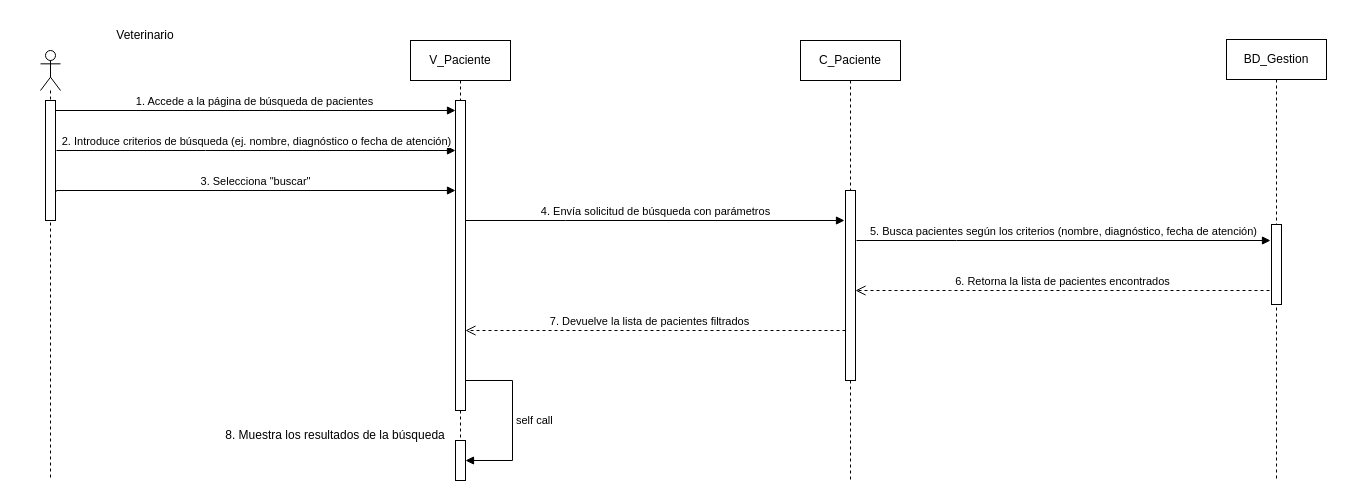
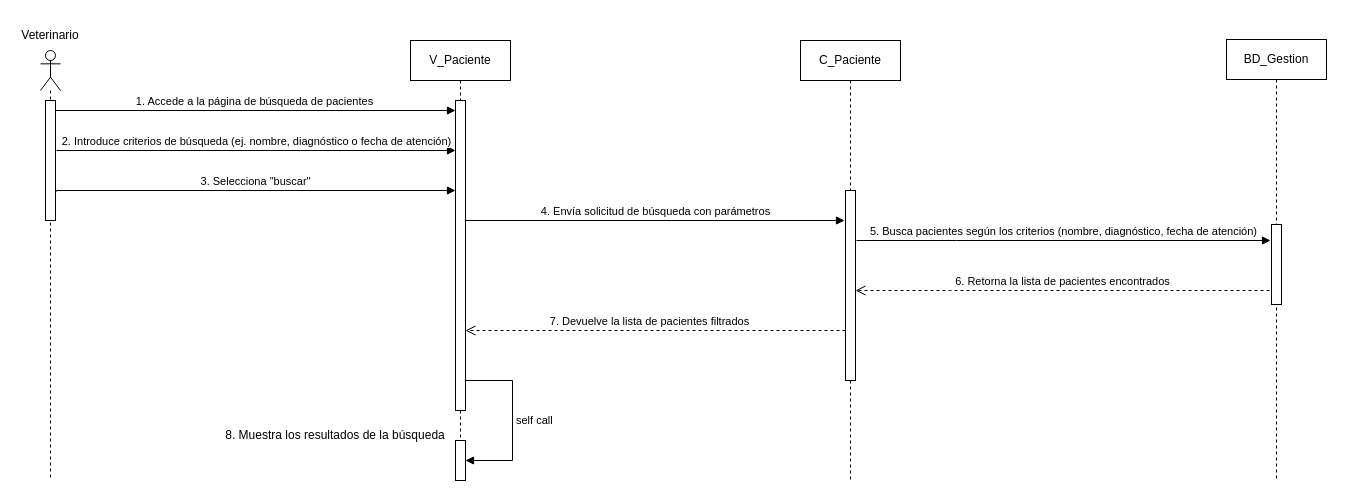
node "Veterinario": moved (146, 36) -> (51, 36)
